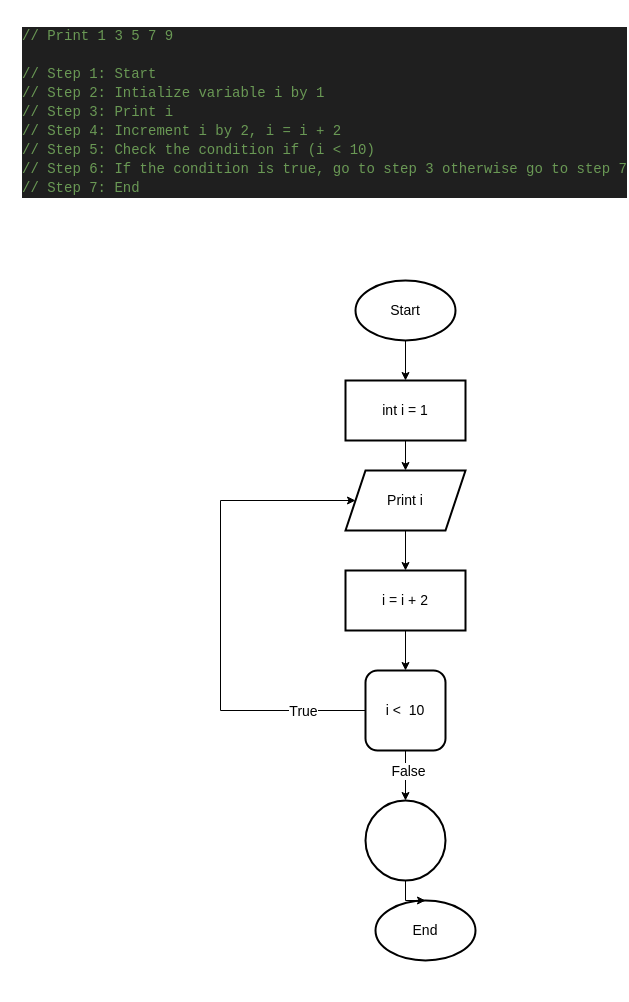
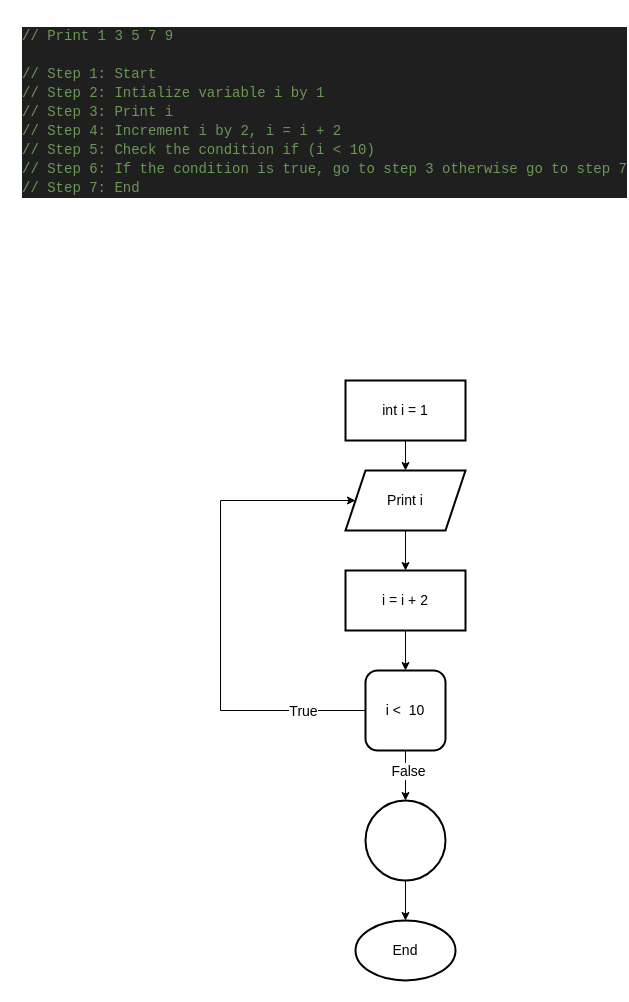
node "Start": removed
edge "Start" -> "int i = 1": removed
node "End": moved (426, 931) -> (406, 951)
